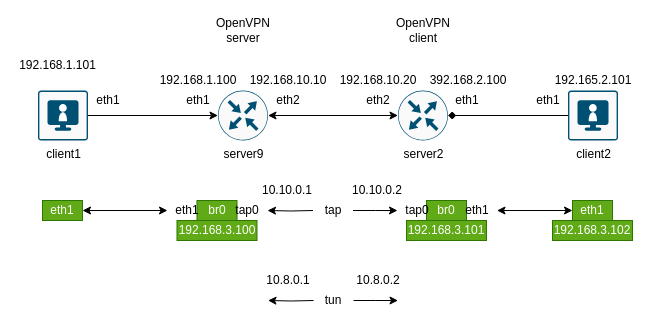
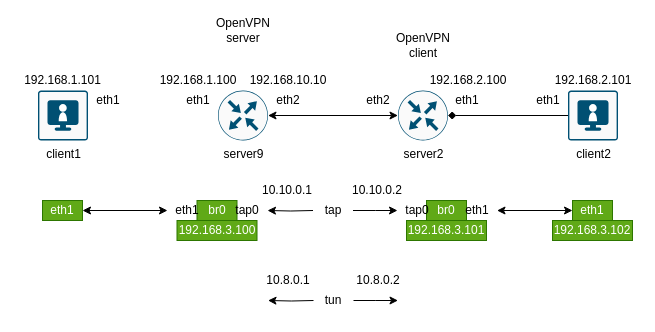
node "OpenVPN client": moved (423, 31) -> (423, 46)
node "192.168.1.101": moved (58, 66) -> (63, 81)
node "192.168.10.20": removed
node "392.168.2.100": label "392.168.2.100" -> "192.168.2.100"
node "192.165.2.101": label "192.165.2.101" -> "192.168.2.101"
edge "client1" -> "server9": removed
